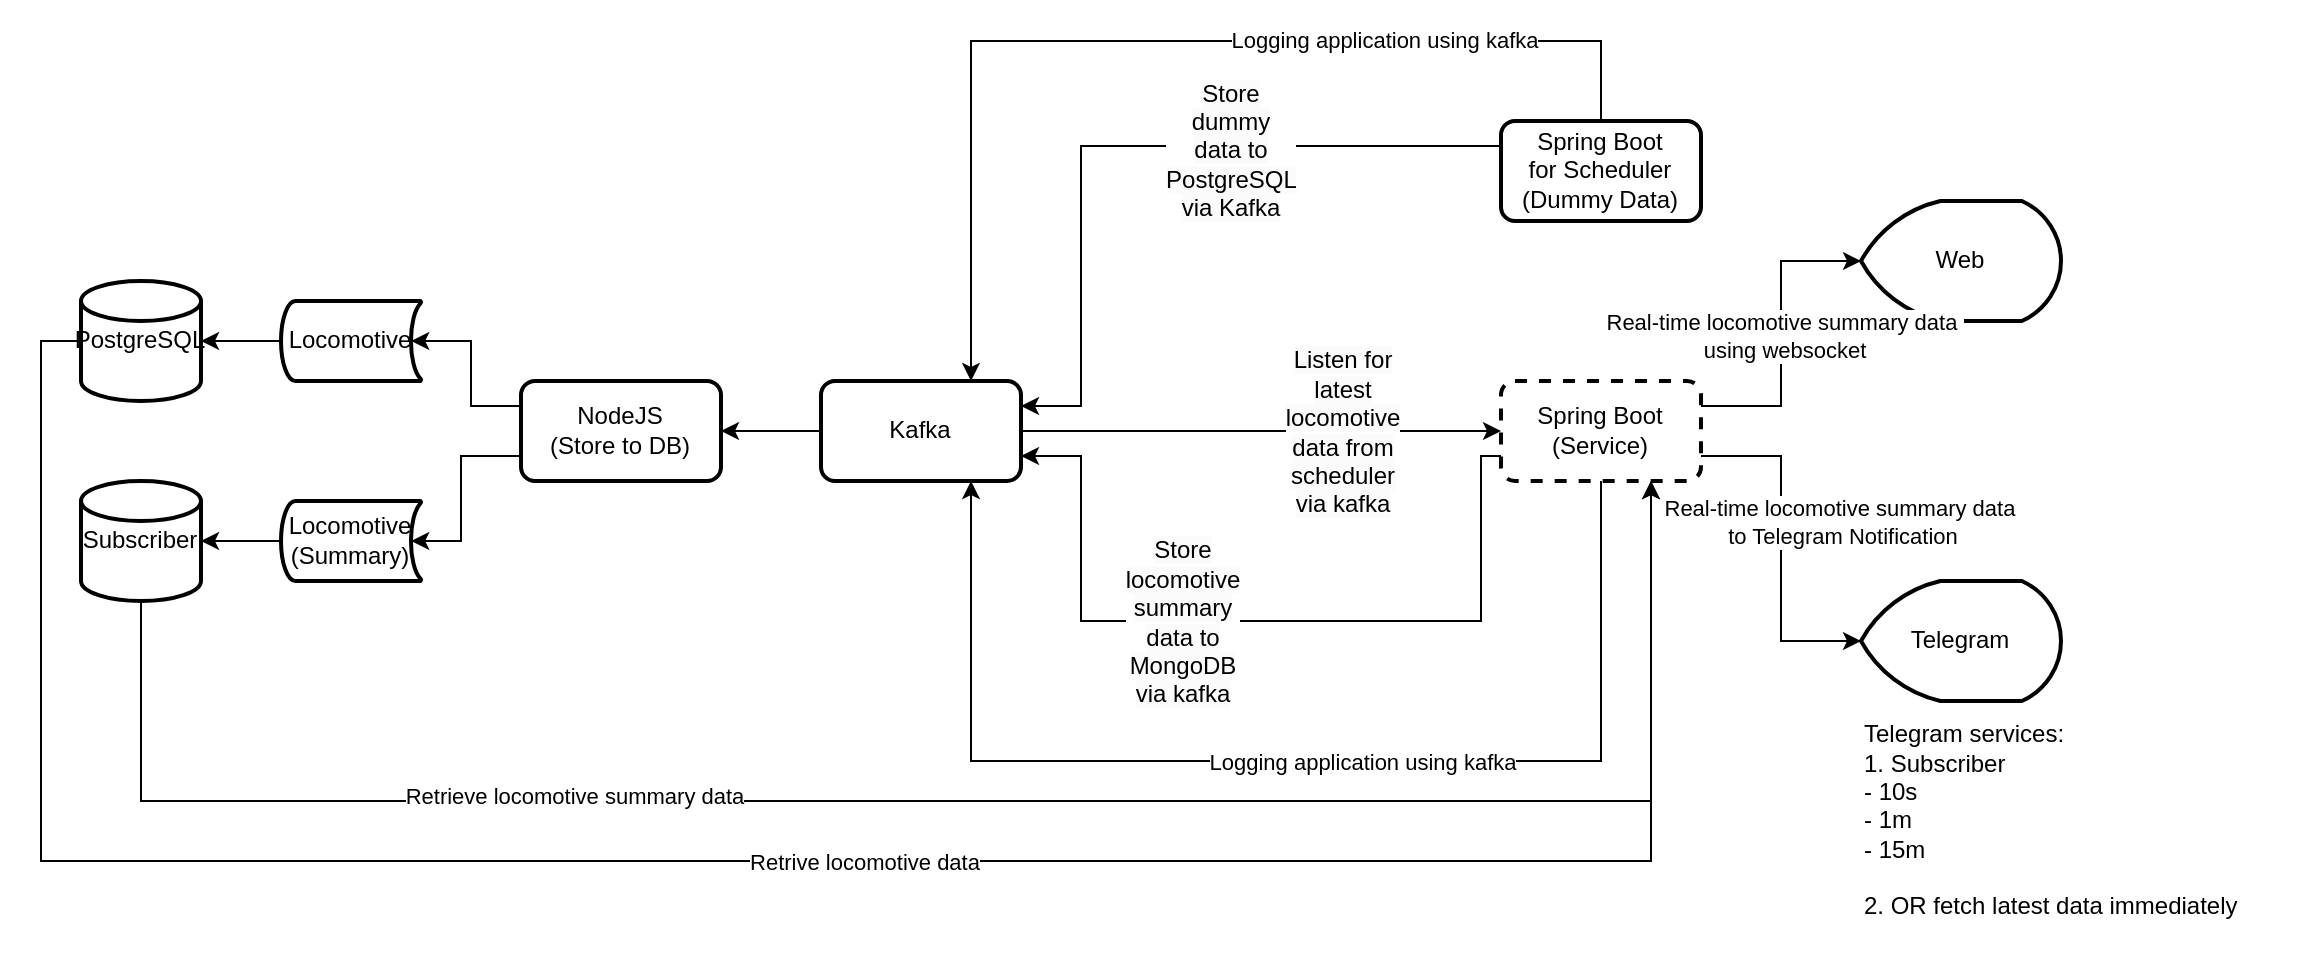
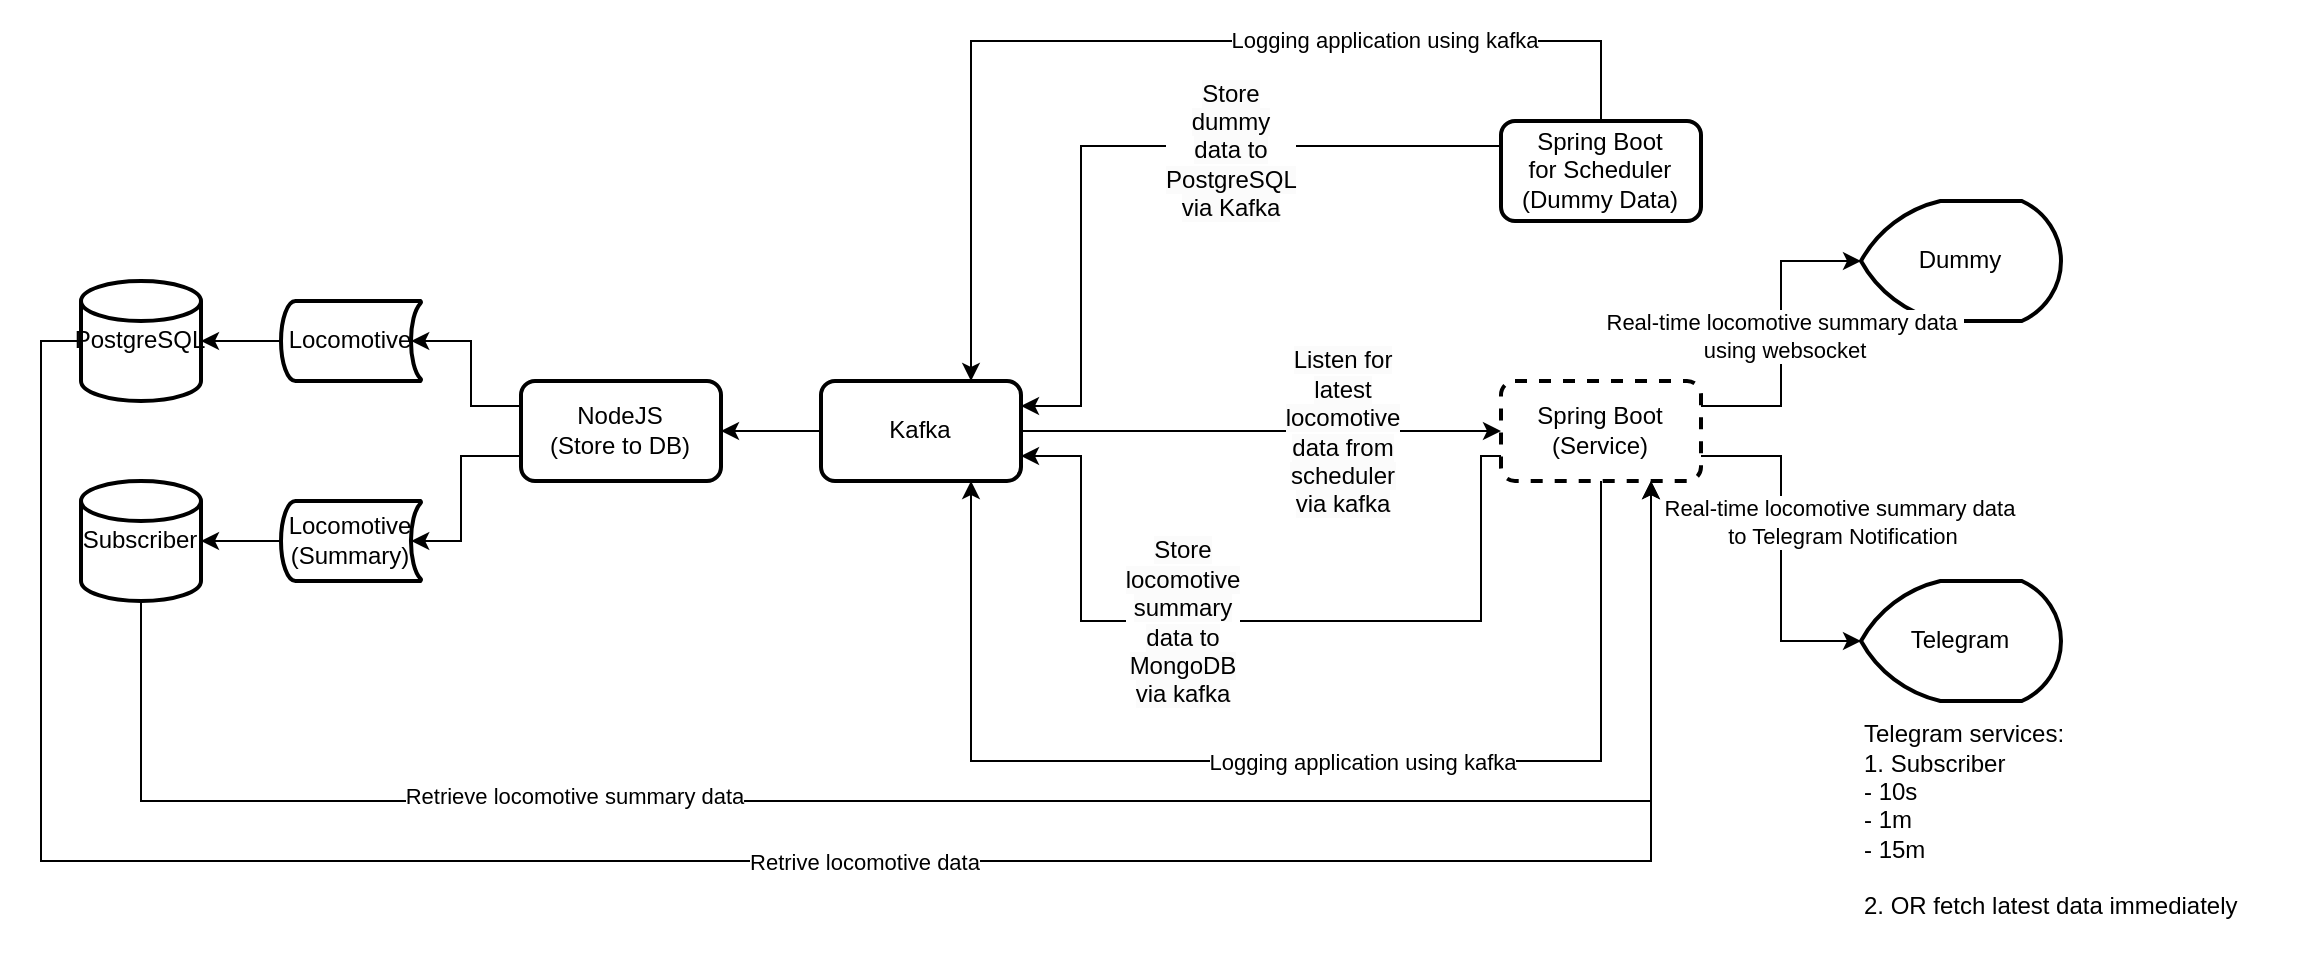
node "Web": label "Web" -> "Dummy"
